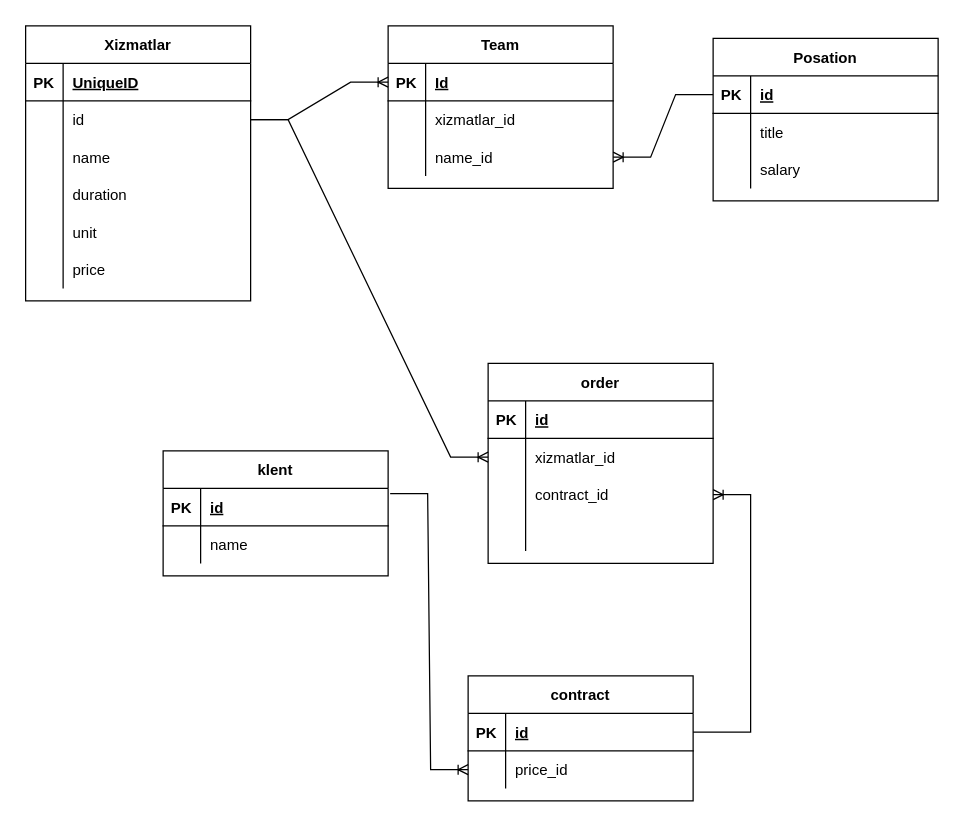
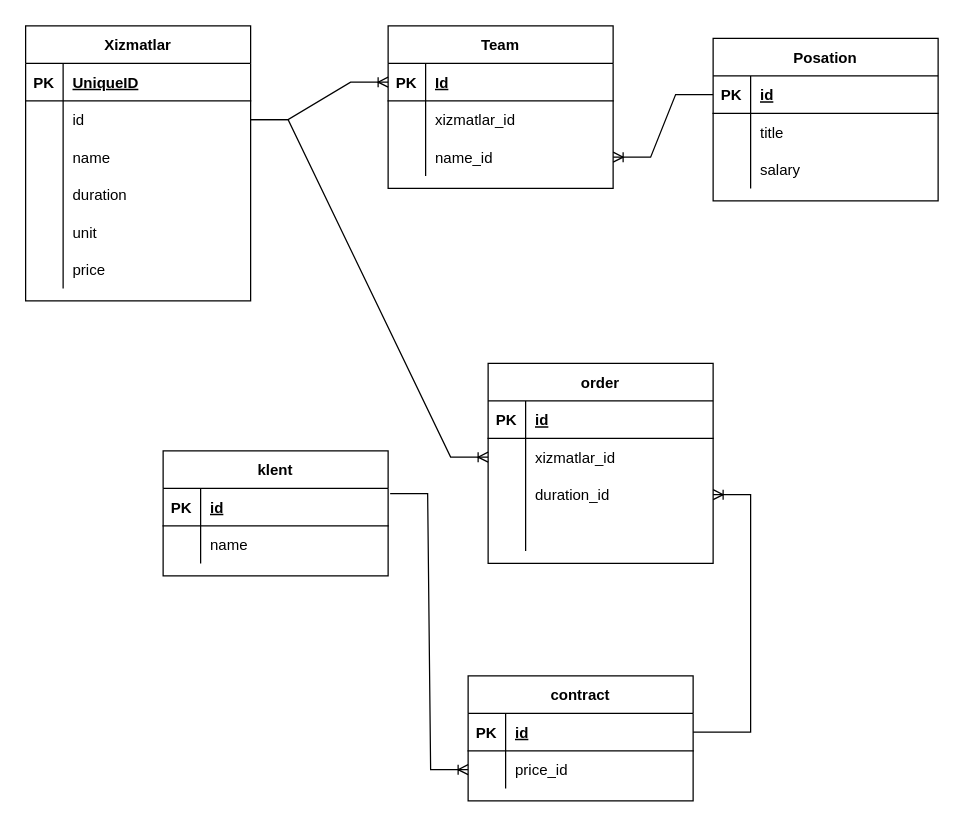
node "contract_id": label "contract_id" -> "duration_id"
